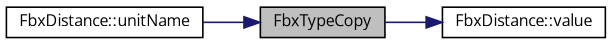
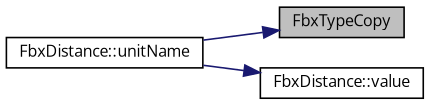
edge "FbxTypeCopy" -> "FbxDistance::value": now "FbxDistance::unitName" -> "FbxDistance::value"
